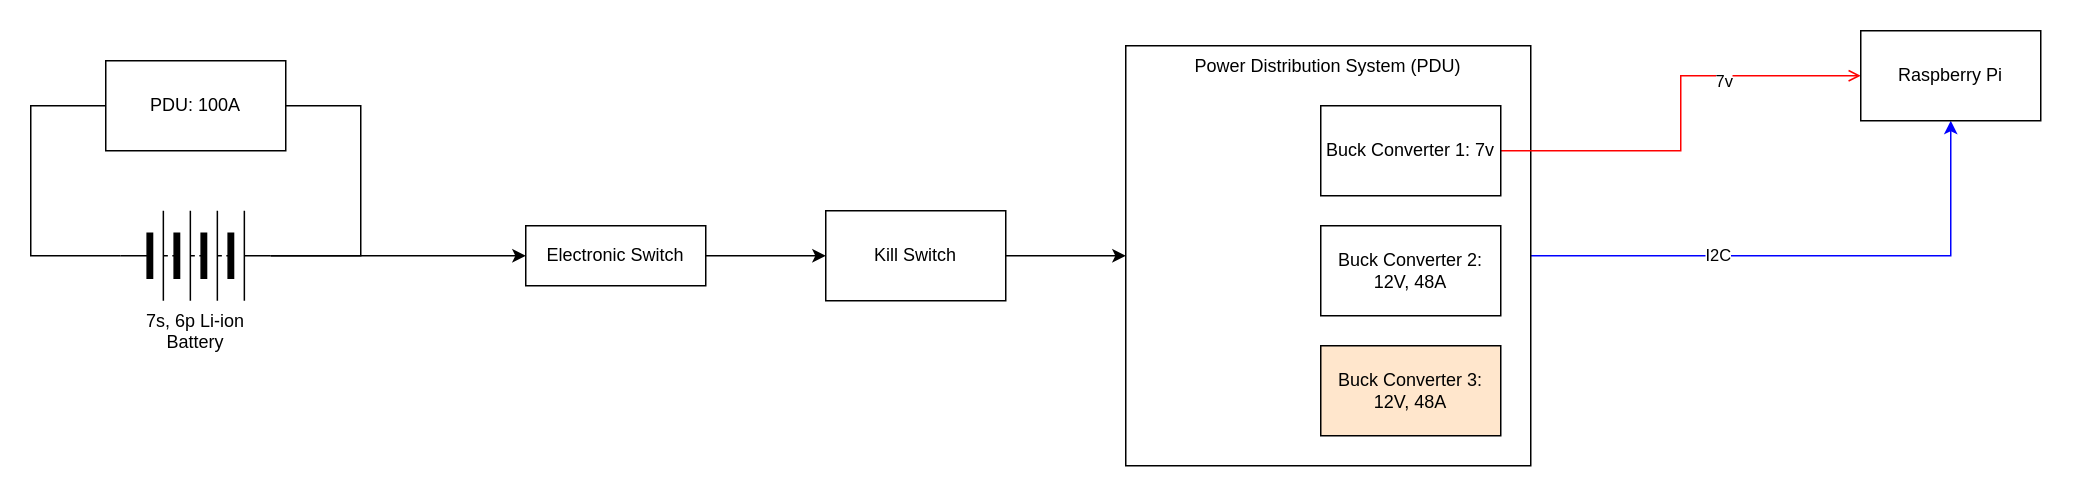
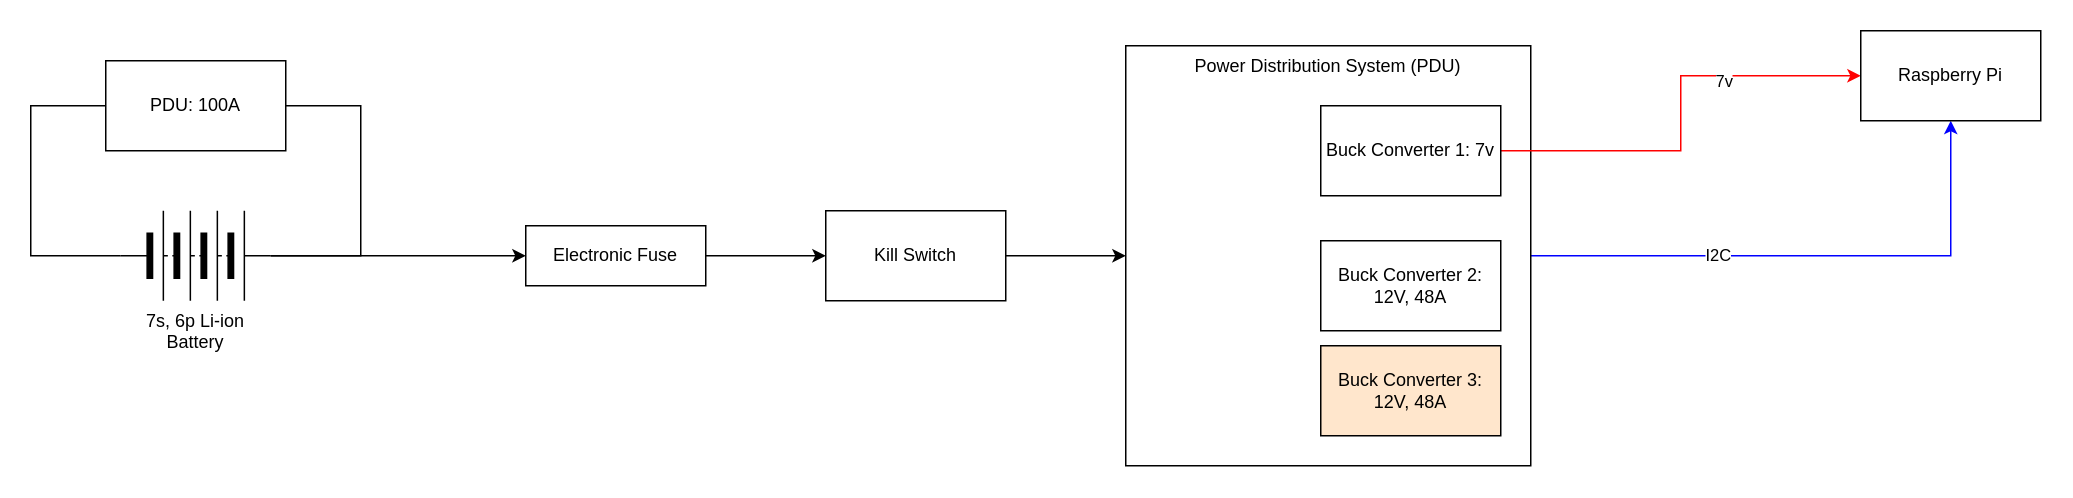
edge "Buck Converter 1: 7v" -> "Raspberry Pi": arrowhead open -> classic
node "Electronic Switch": label "Electronic Switch" -> "Electronic Fuse"
node "Buck Converter 2: 12V, 48A": moved (1411, 271) -> (1411, 286)
